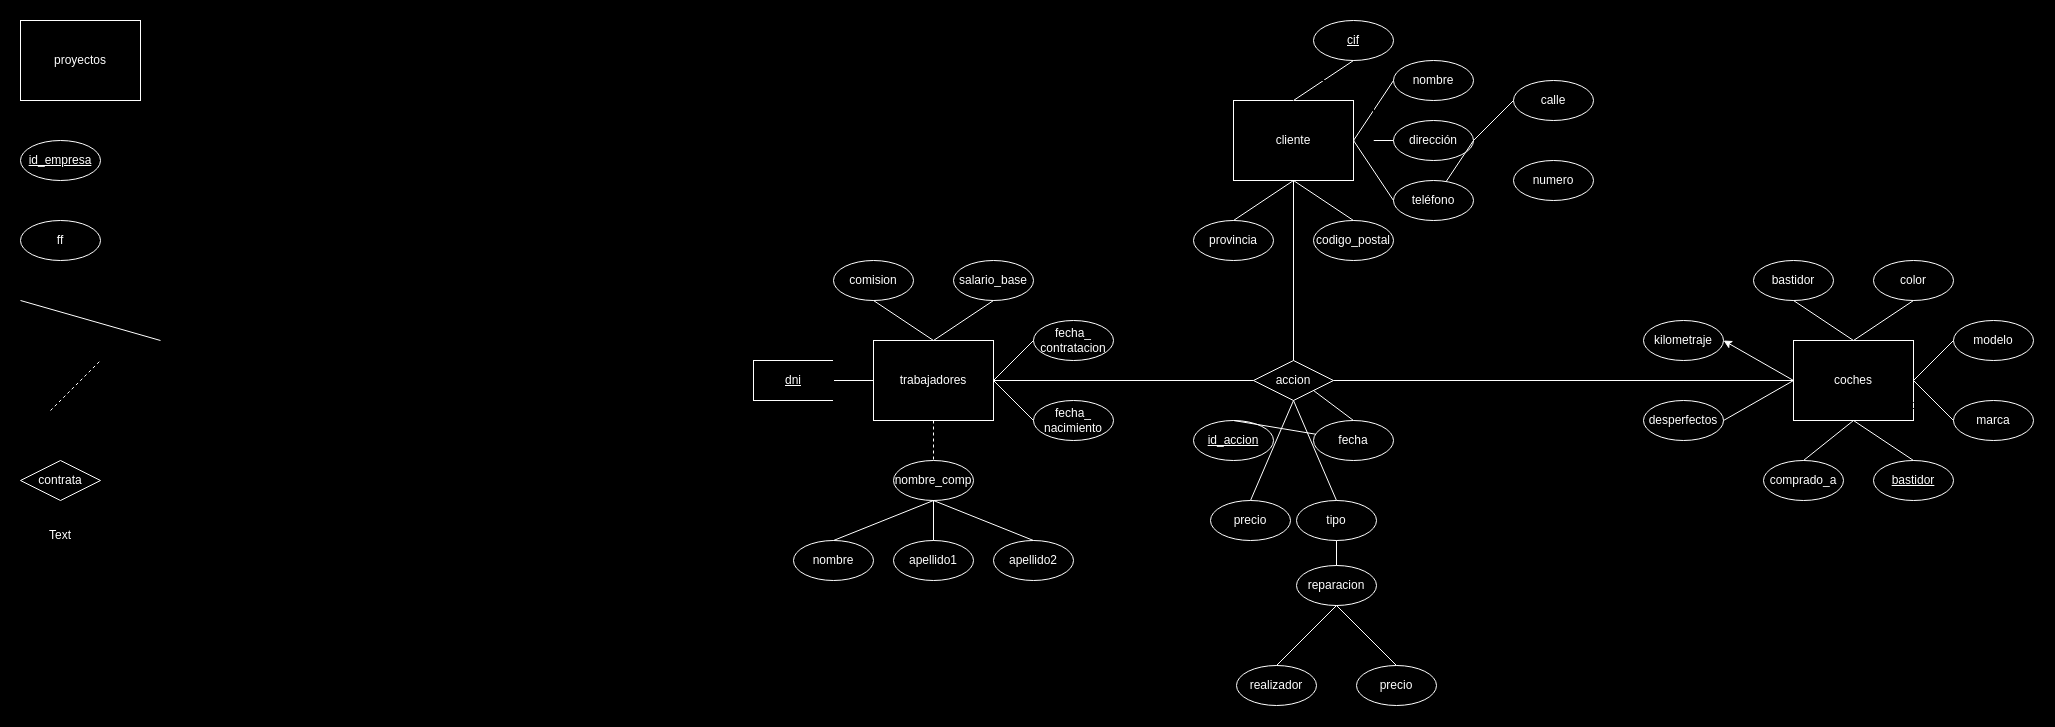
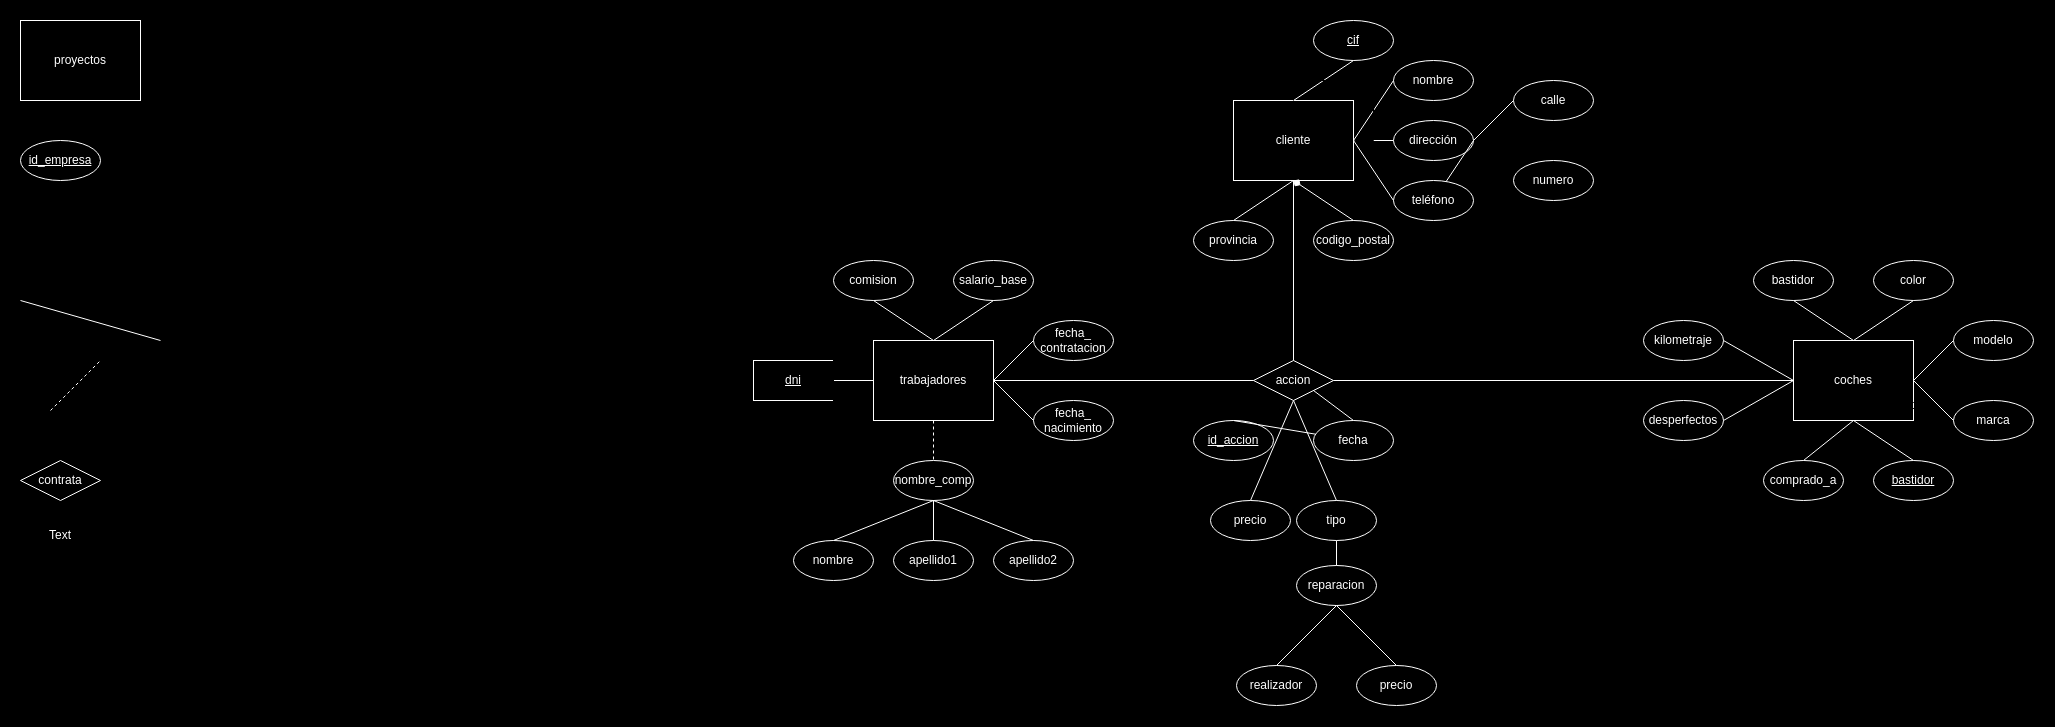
edge "cliente" -- "codigo_postal": arrowhead none -> diamond
node "ff": removed
edge "coches" -> "kilometraje": arrowhead classic -> none
